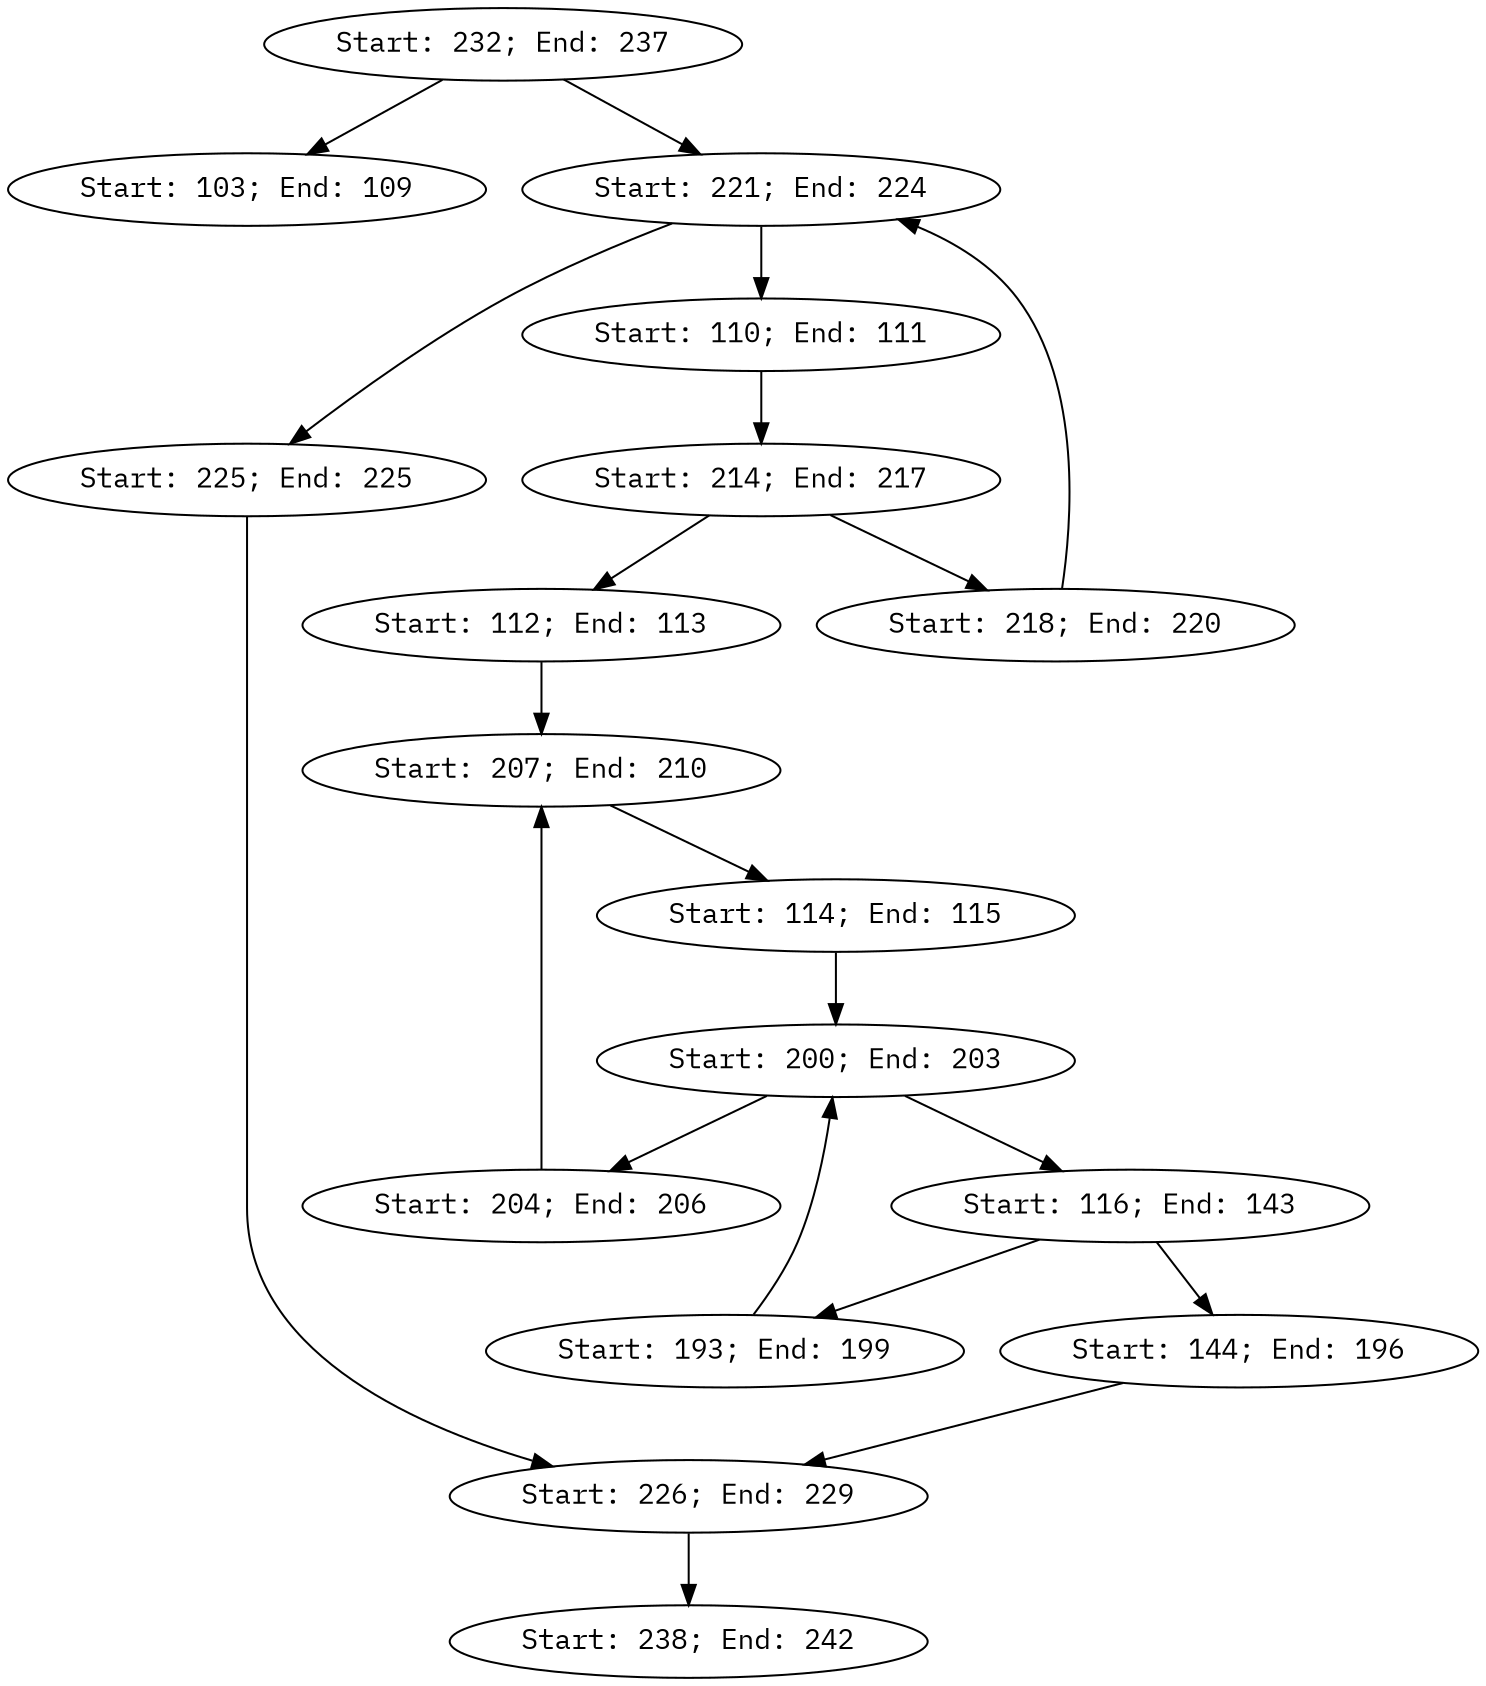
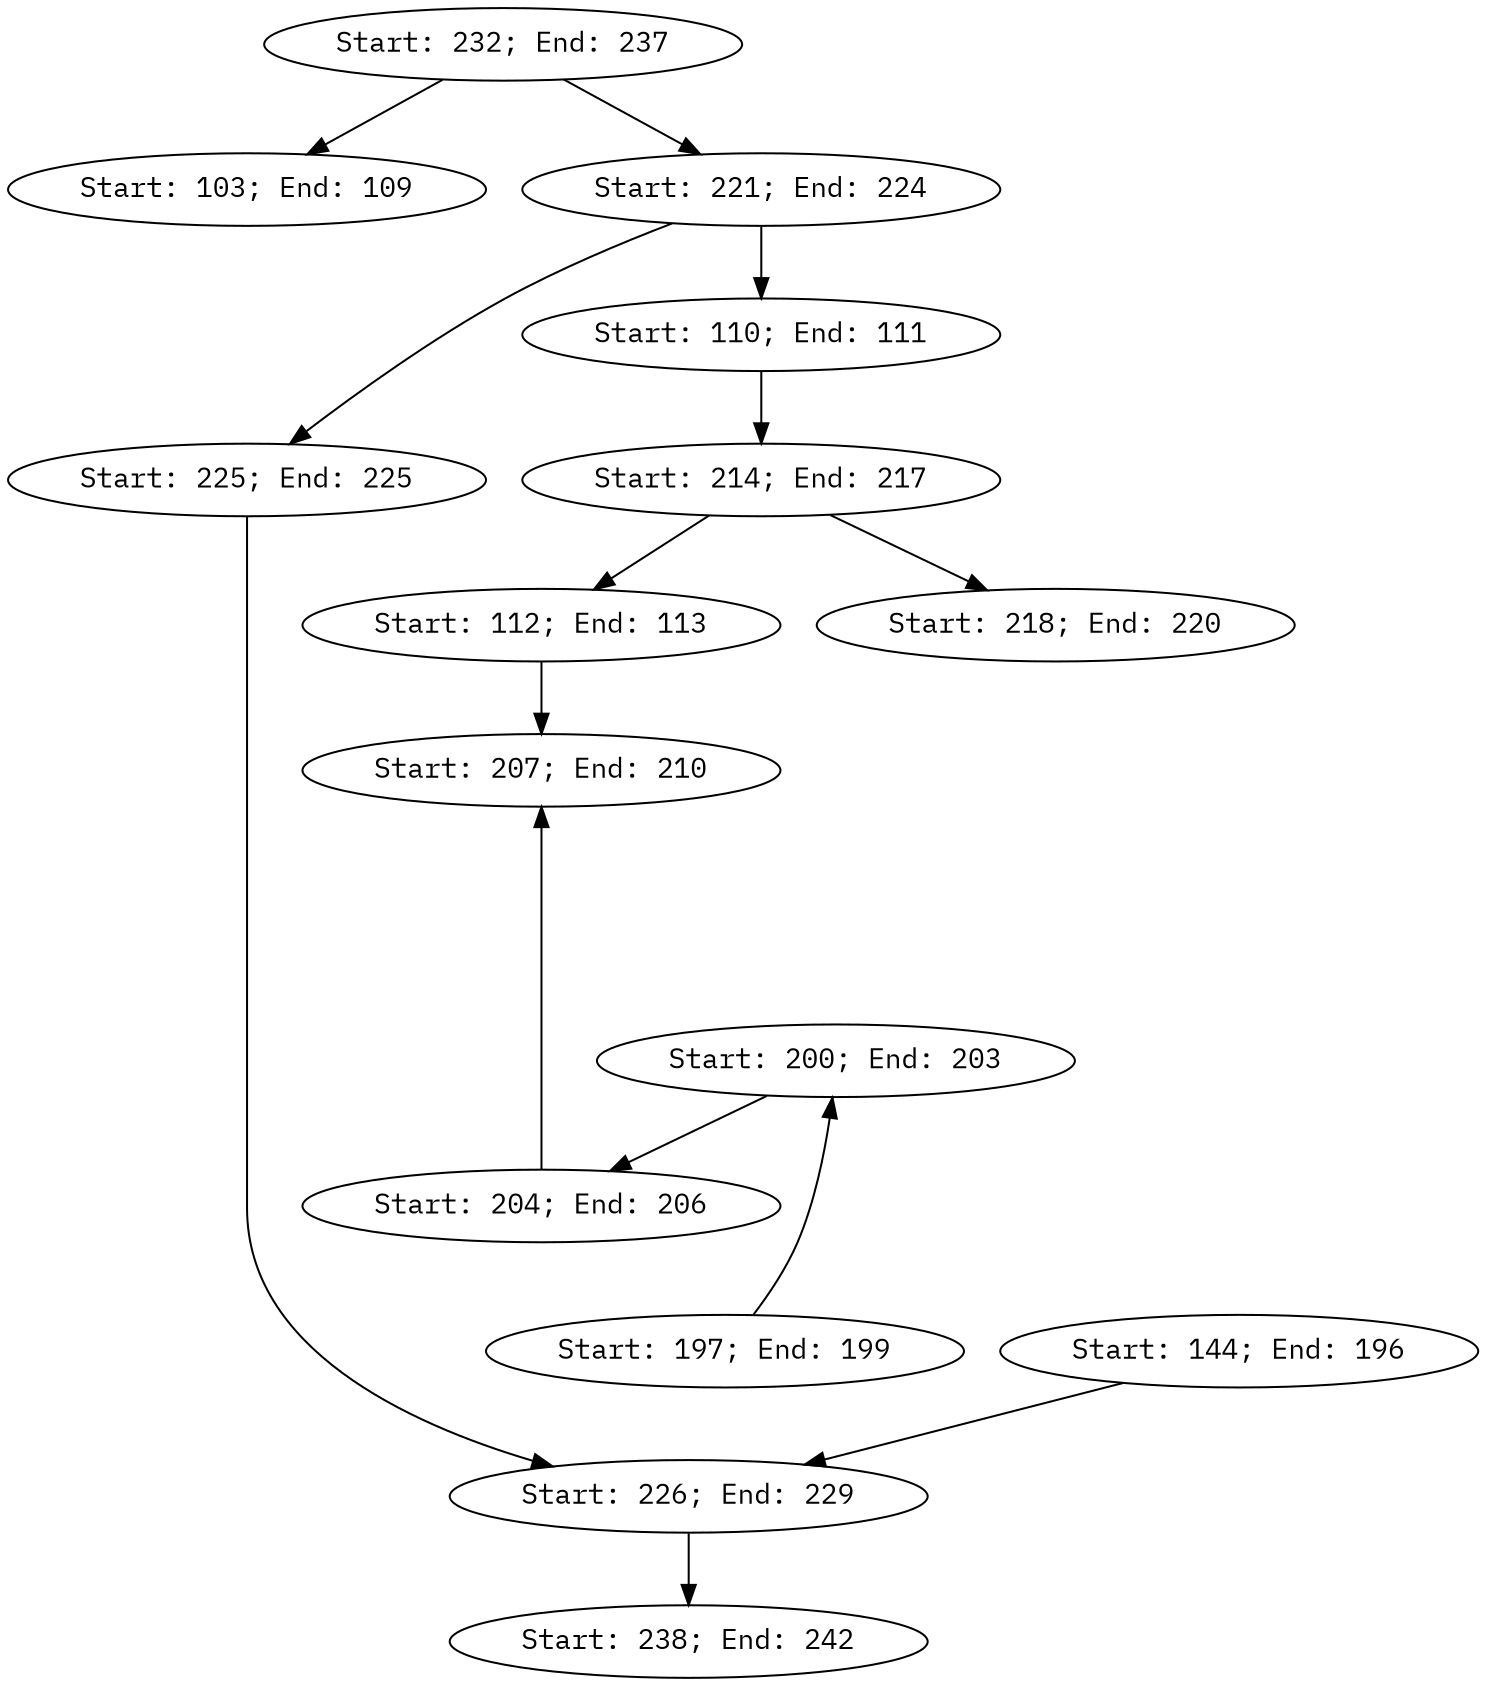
edge "Start: 218; End: 220" -> "Start: 221; End: 224": removed
node "Start: 114; End: 115": removed
node "Start: 116; End: 143": removed
node "Start: 193; End: 199": label "Start: 193; End: 199" -> "Start: 197; End: 199"
